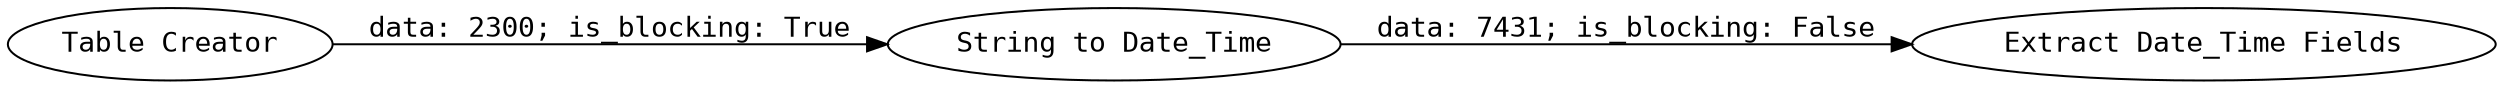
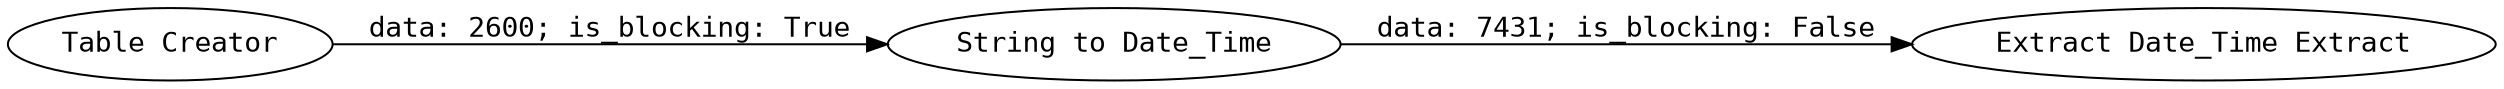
edge "Table Creator" -> "String to Date_Time": label "data: 2300; is_blocking: True" -> "data: 2600; is_blocking: True"
node "Extract Date_Time Fields": label "Extract Date_Time Fields" -> "Extract Date_Time Extract"
